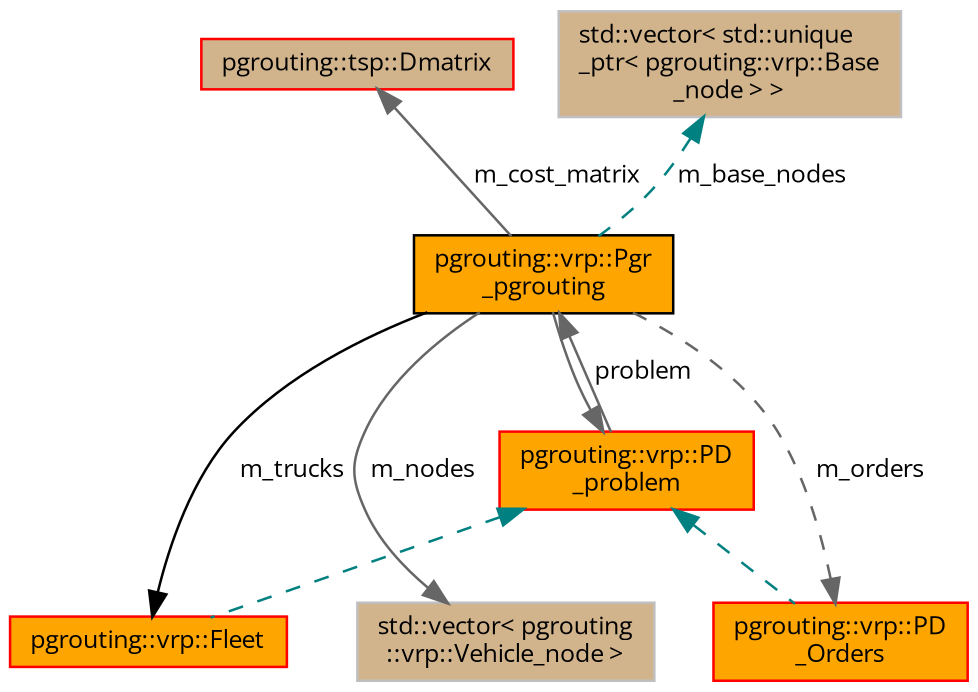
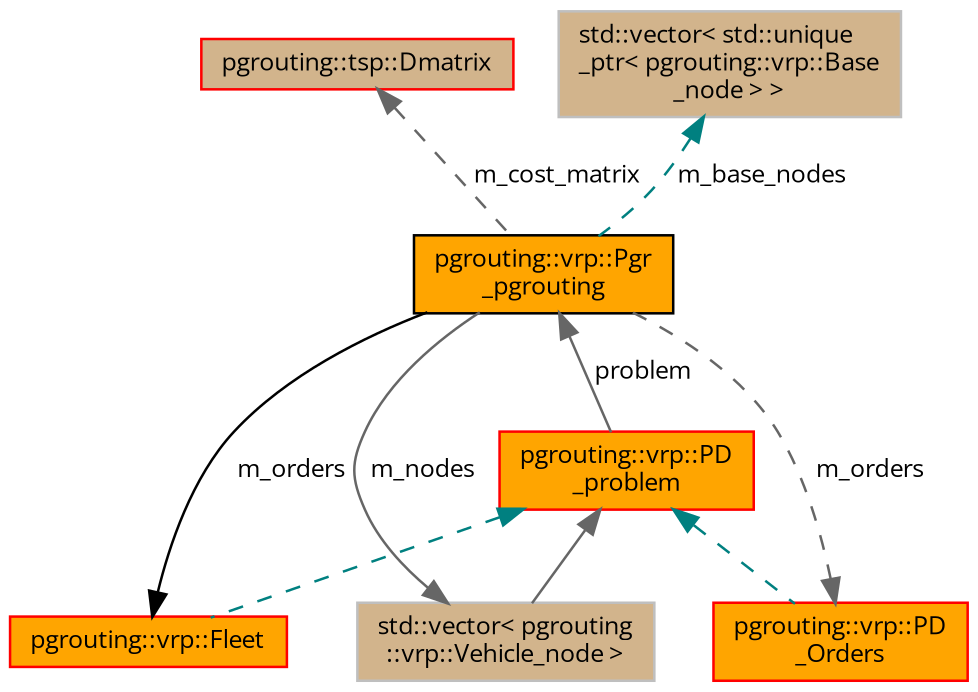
edge "pgrouting::vrp::Pgr _pgrouting" -> "pgrouting::tsp::Dmatrix": style solid -> dashed
edge "pgrouting::vrp::Pgr _pgrouting" -> "pgrouting::vrp::PD _problem": now "std::vector< pgrouting ::vrp::Vehicle_node >" -> "pgrouting::vrp::PD _problem"
edge "pgrouting::vrp::Pgr _pgrouting" -> "pgrouting::vrp::Fleet": label " m_trucks" -> " m_orders"
